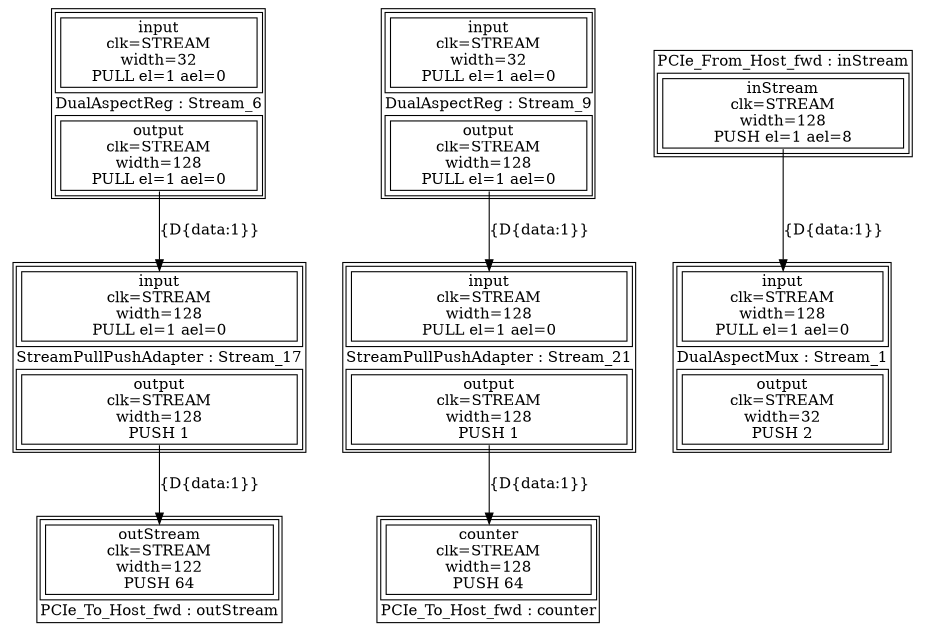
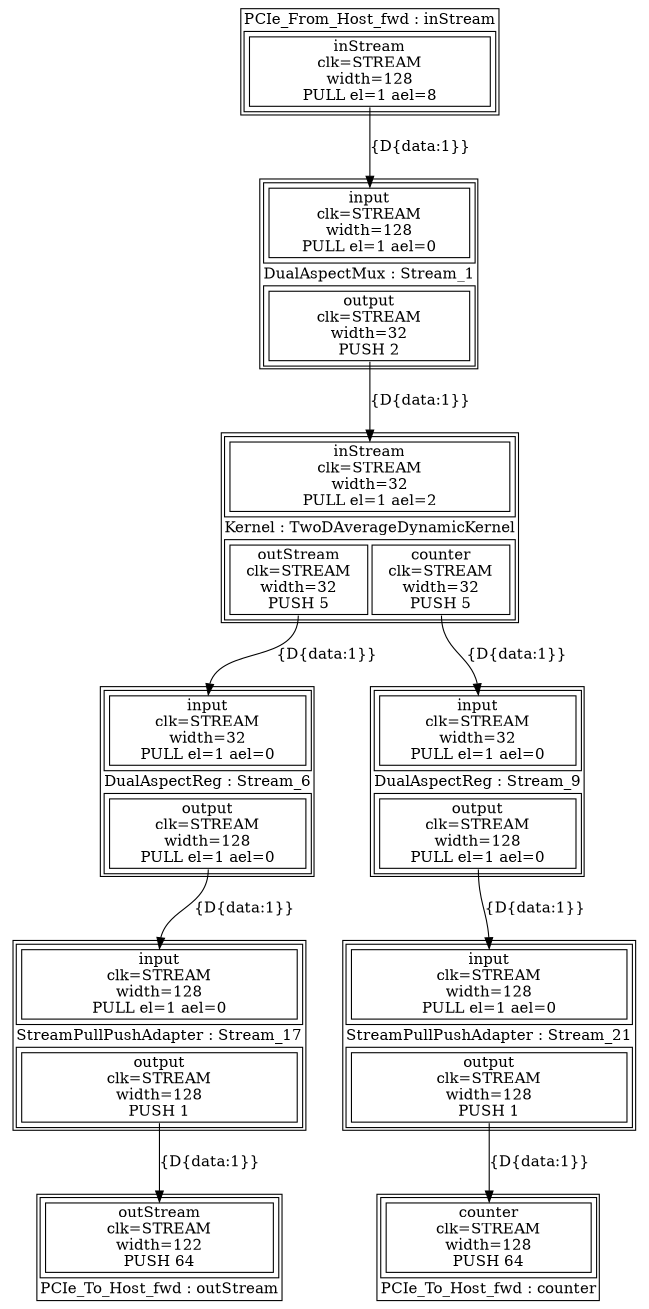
node "PCIe_From_Host_fwd : inStream": text "PUSH el=1 ael=8" -> "PULL el=1 ael=8"
node "inStream": added
